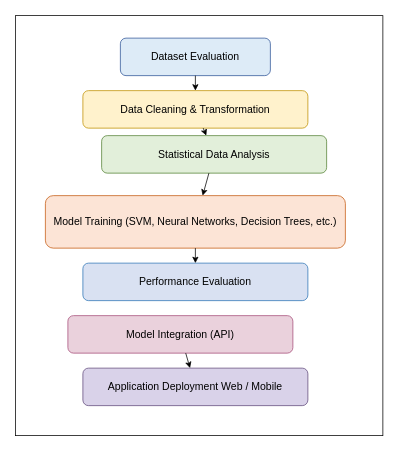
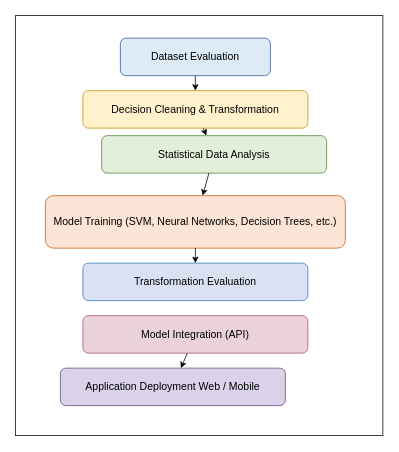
node "Data Cleaning & Transformation": label "Data Cleaning & Transformation" -> "Decision Cleaning & Transformation"
node "Performance Evaluation": label "Performance Evaluation" -> "Transformation Evaluation"
node "Model Integration (API)": moved (180, 334) -> (195, 334)
node "Application Deployment Web / Mobile": moved (195, 387) -> (173, 387)
